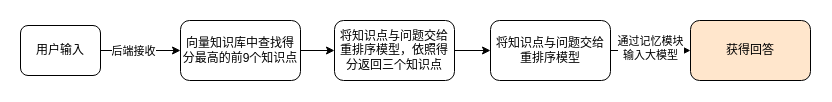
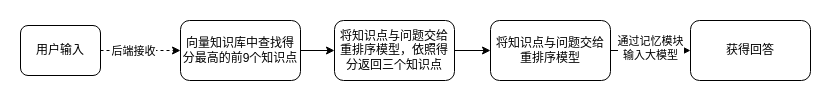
edge "用户输入" -> "向量知识库中查找得分最高的前9个知识点": style solid -> dashed
node "获得回答": fillcolor #ffe6cc -> #ffffff
